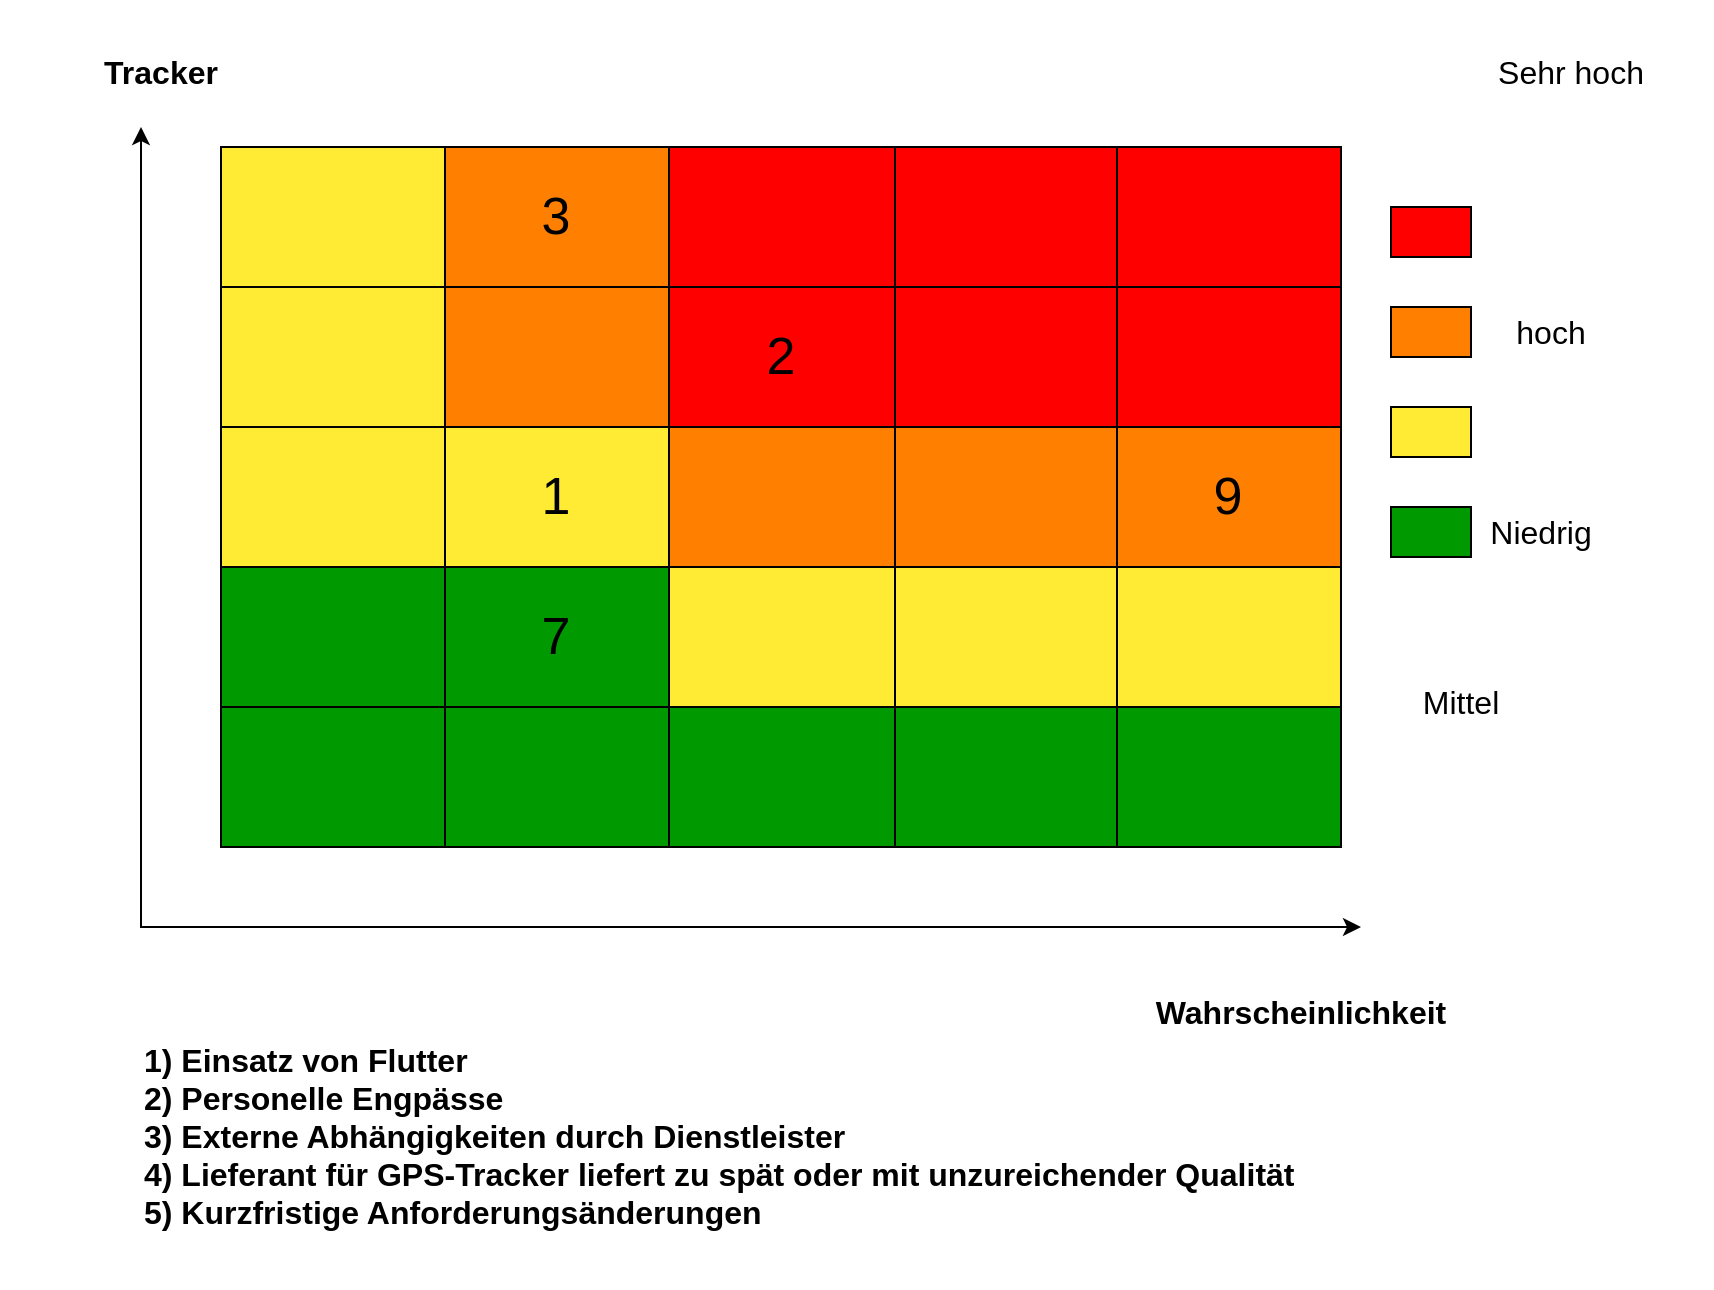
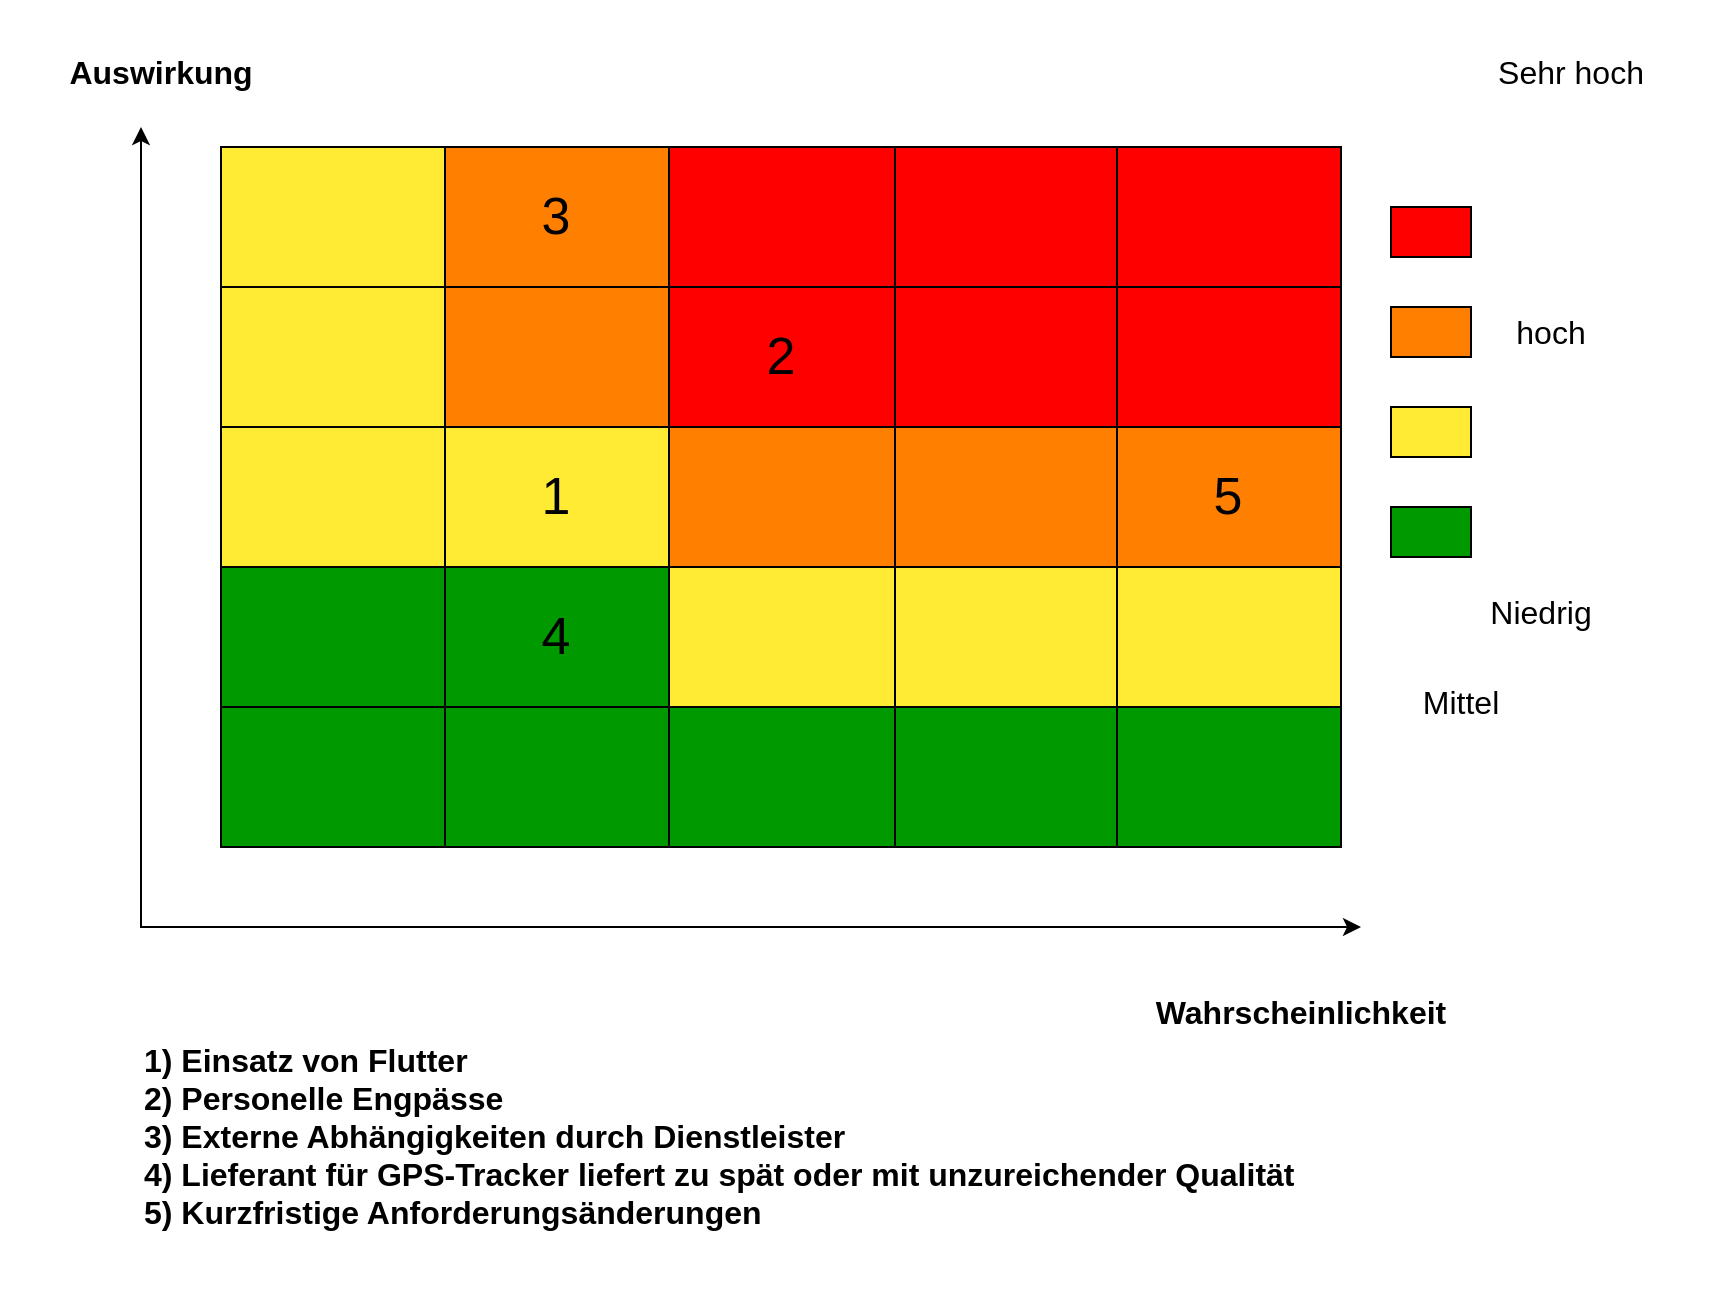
node "Tracker": label "Tracker" -> "Auswirkung"
node "9": label "9" -> "5"
node "Niedrig": moved (1541, 532) -> (1541, 612)
node "7": label "7" -> "4"
